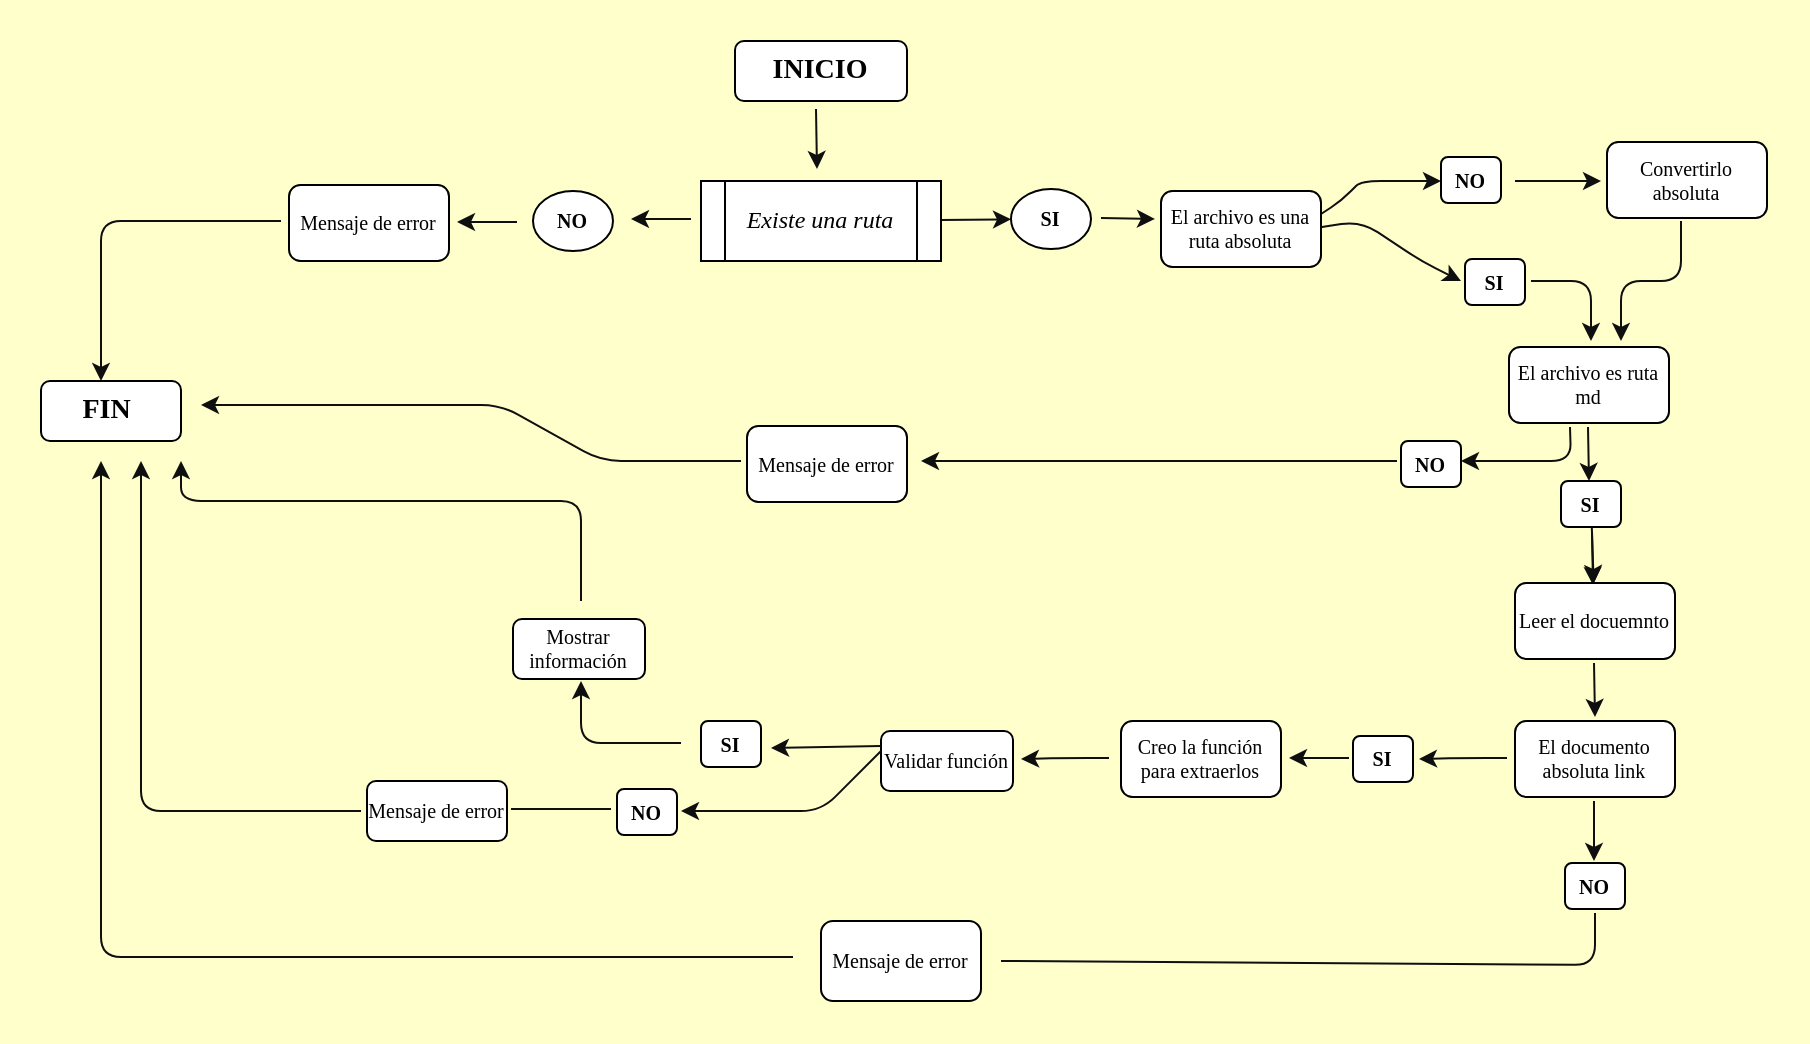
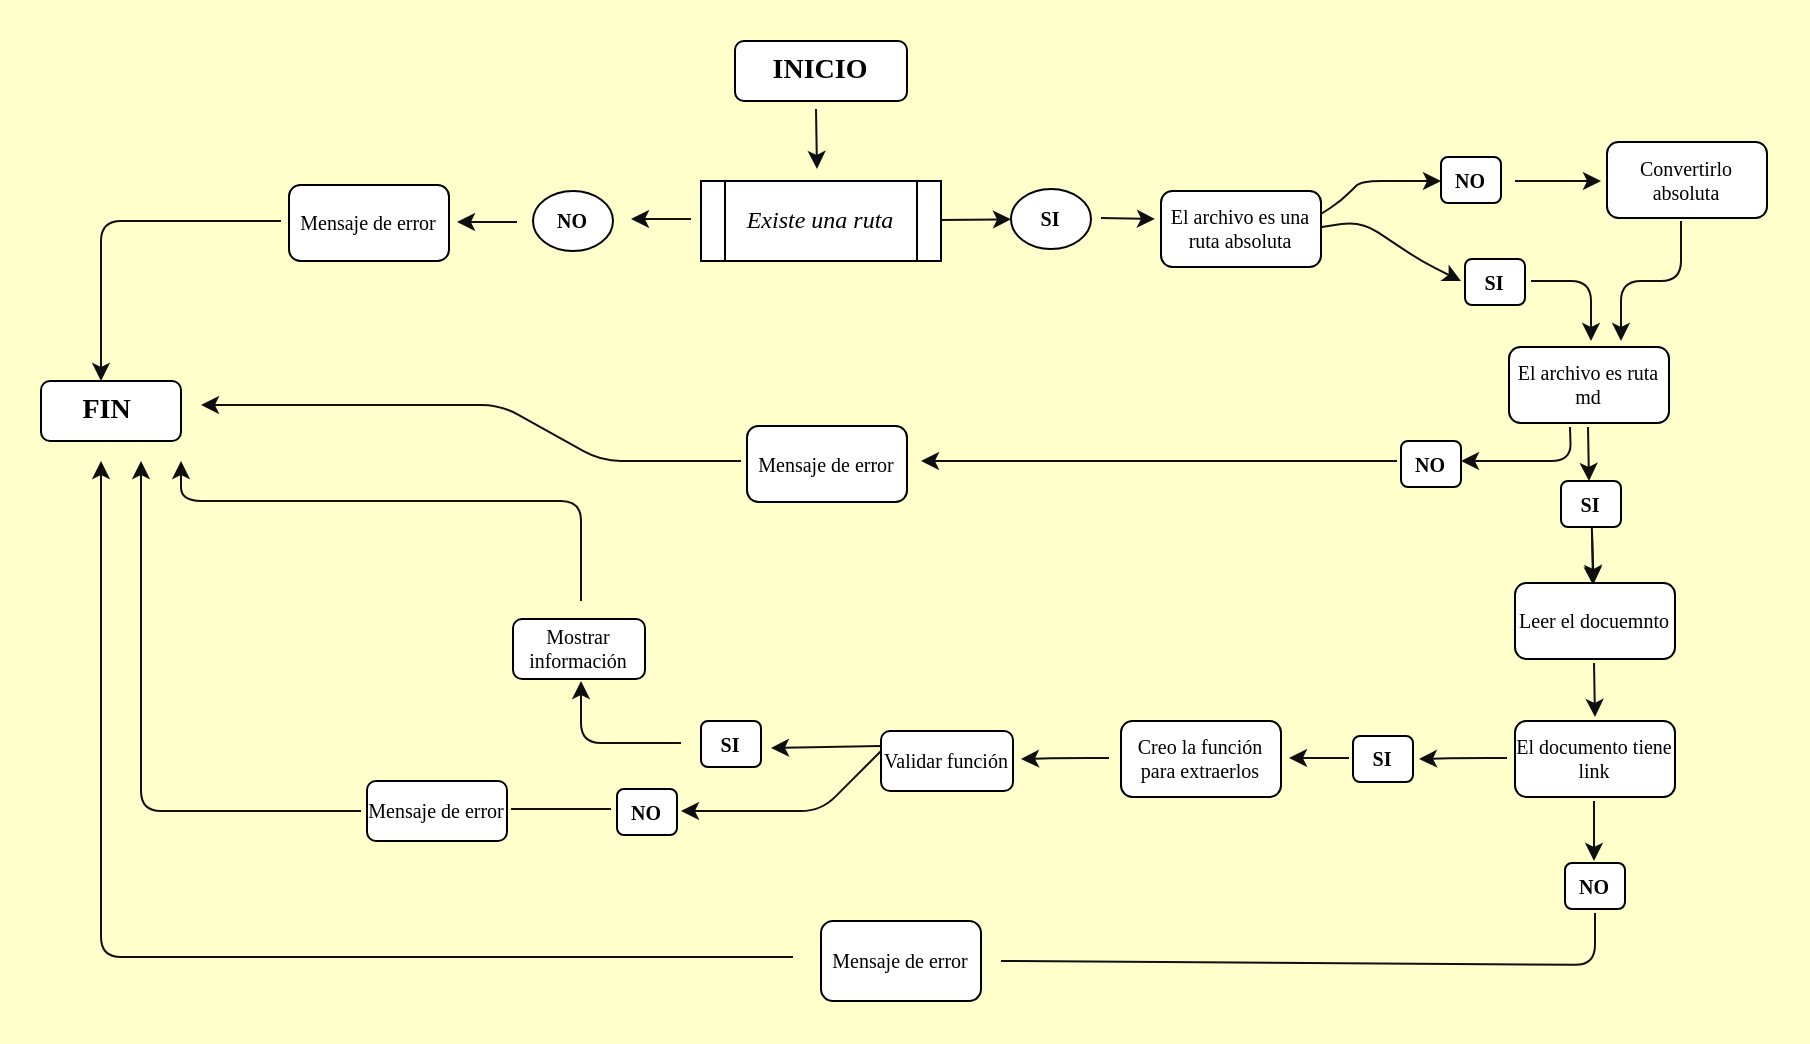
node "El documento absoluta link": label "El documento absoluta link" -> "El documento tiene link"
